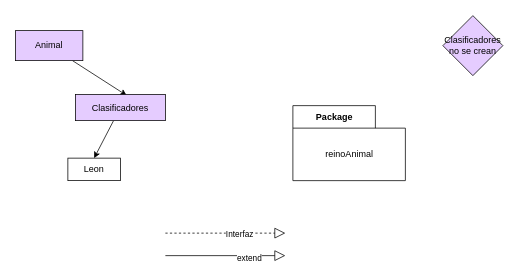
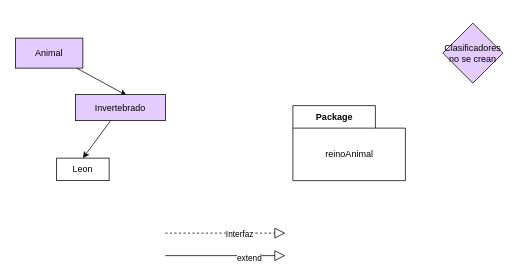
node "Animal": moved (49, 45) -> (49, 53)
node "Clasificadores no se crean": moved (473, 45) -> (473, 53)
node "Clasificadores": label "Clasificadores" -> "Invertebrado"
node "Leon": moved (94, 169) -> (83, 169)
